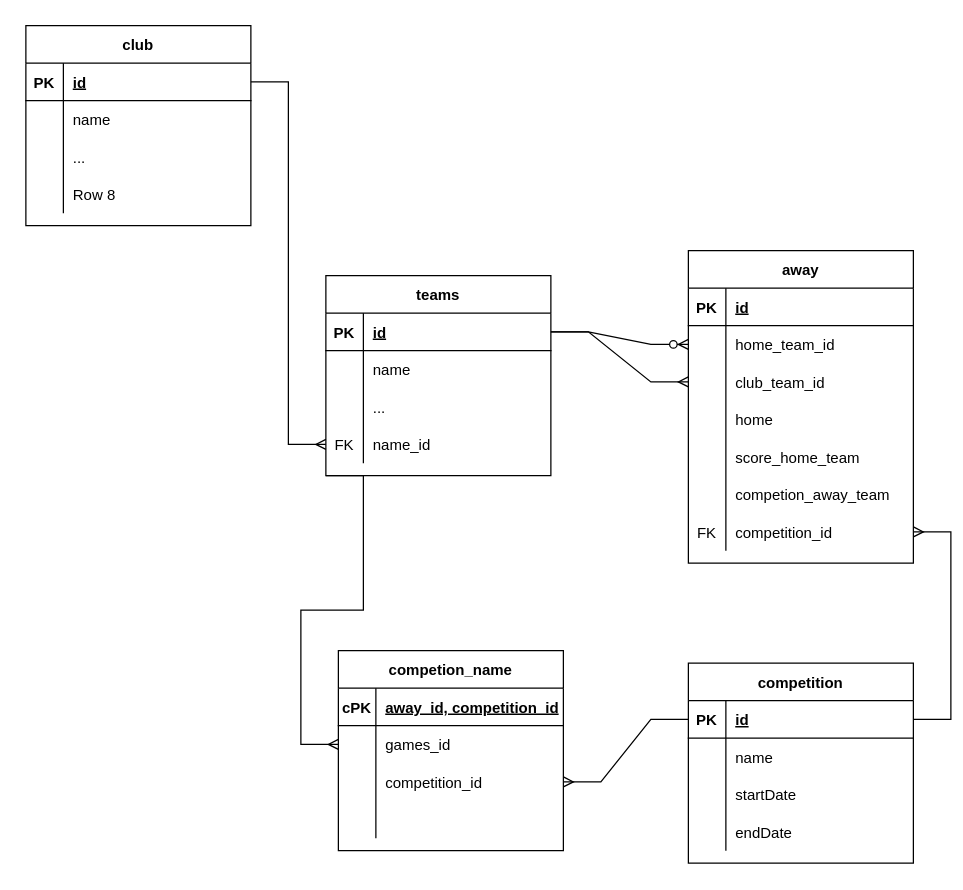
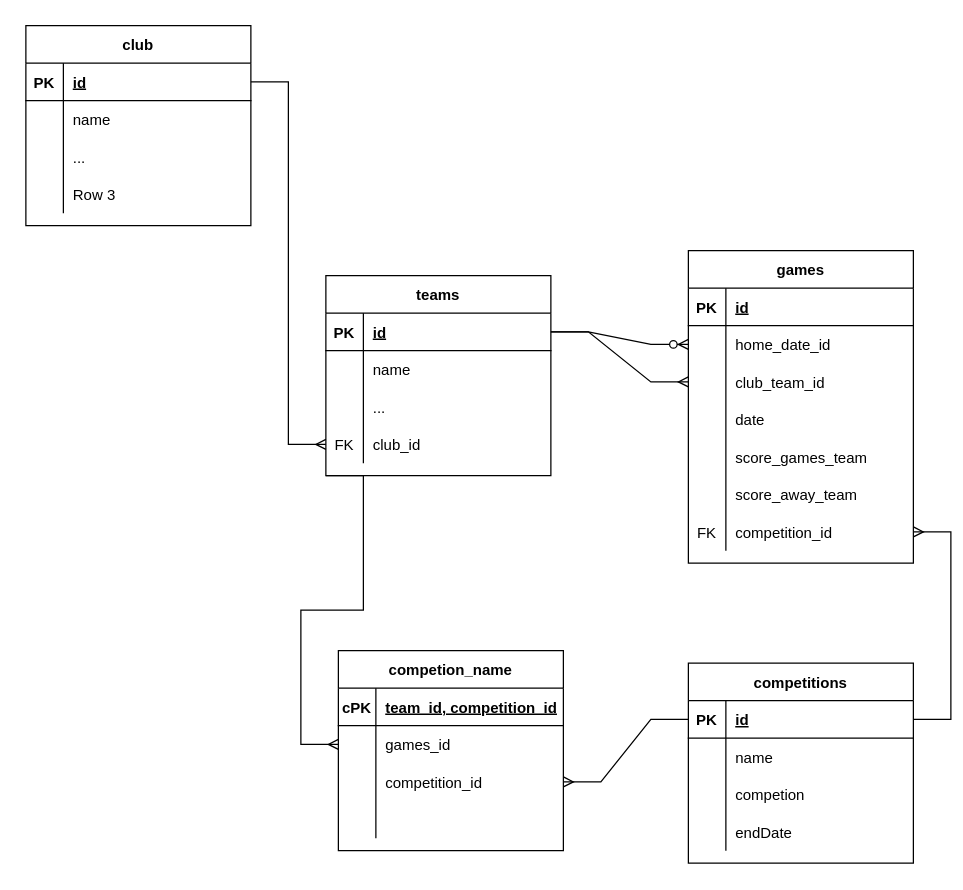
node "Row 8": label "Row 8" -> "Row 3"
node "away": label "away" -> "games"
node "home_team_id": label "home_team_id" -> "home_date_id"
node "home": label "home" -> "date"
node "name_id": label "name_id" -> "club_id"
node "score_home_team": label "score_home_team" -> "score_games_team"
node "competion_away_team": label "competion_away_team" -> "score_away_team"
node "competition": label "competition" -> "competitions"
node "away_id, competition_id": label "away_id, competition_id" -> "team_id, competition_id"
node "startDate": label "startDate" -> "competion"
